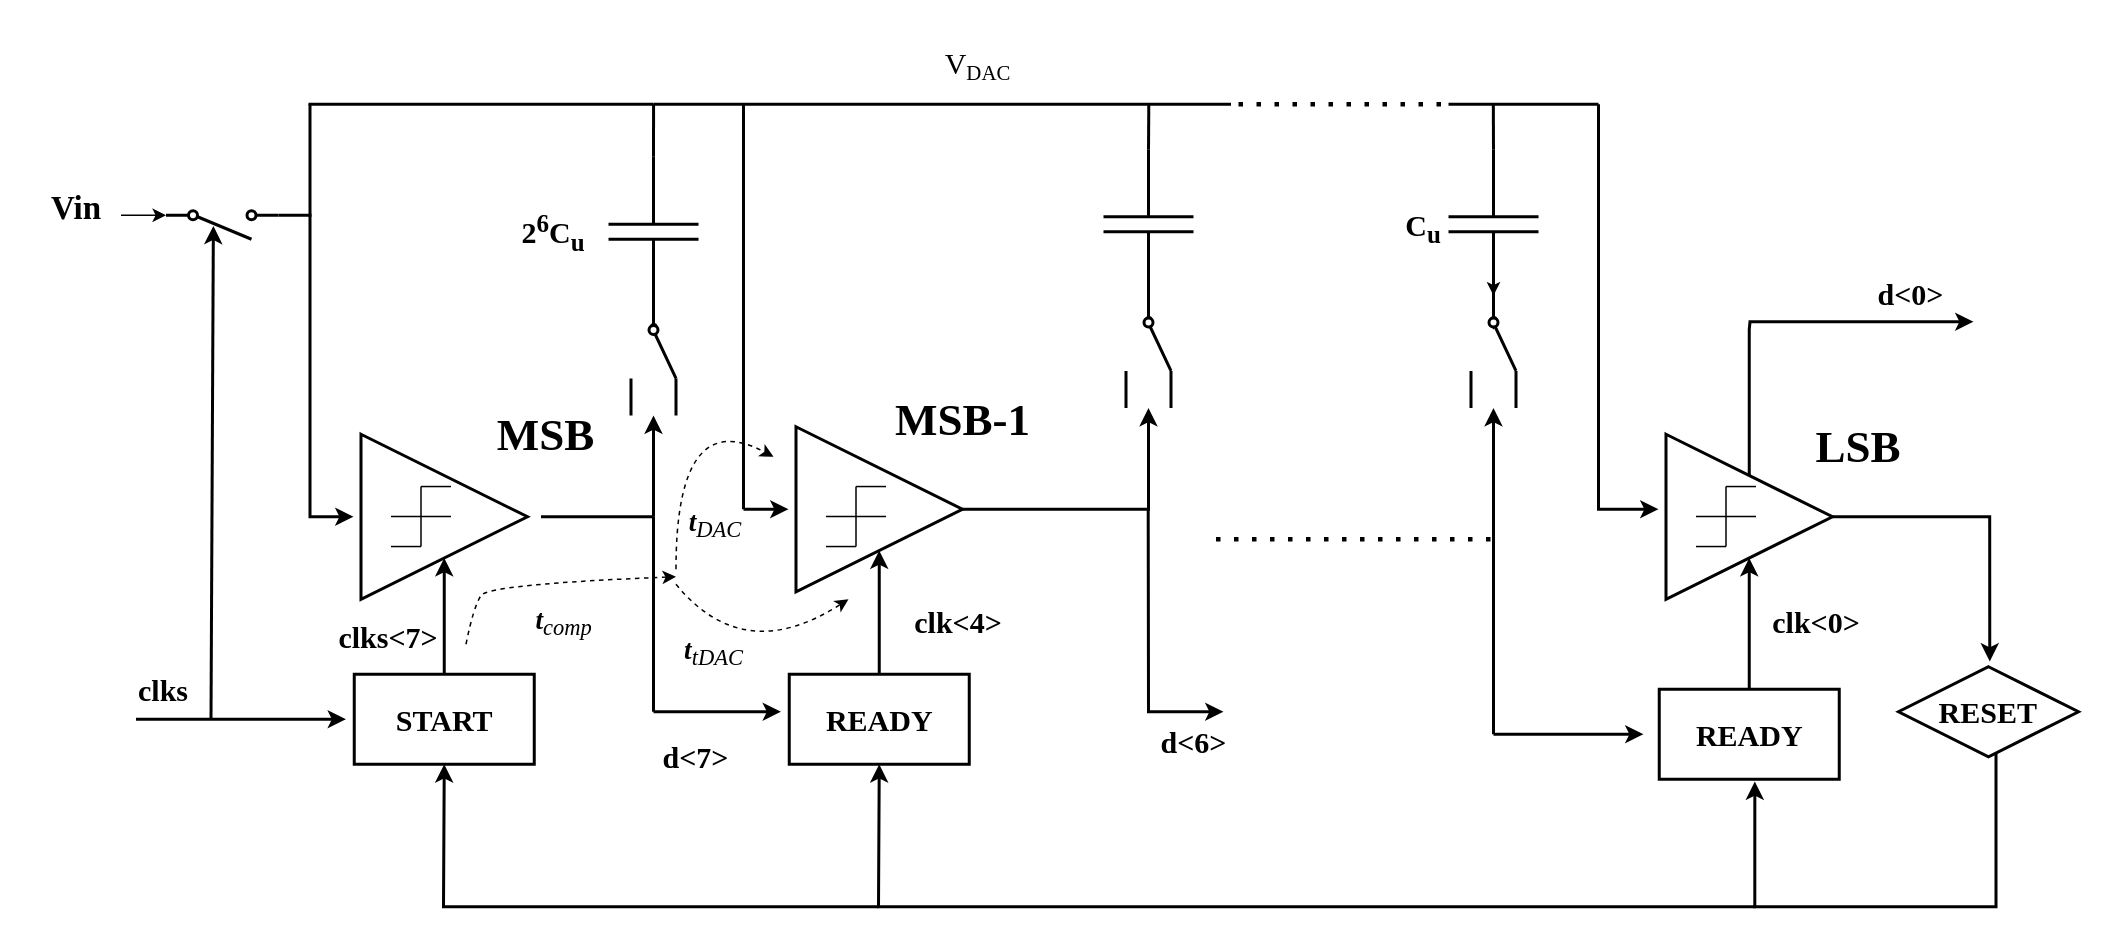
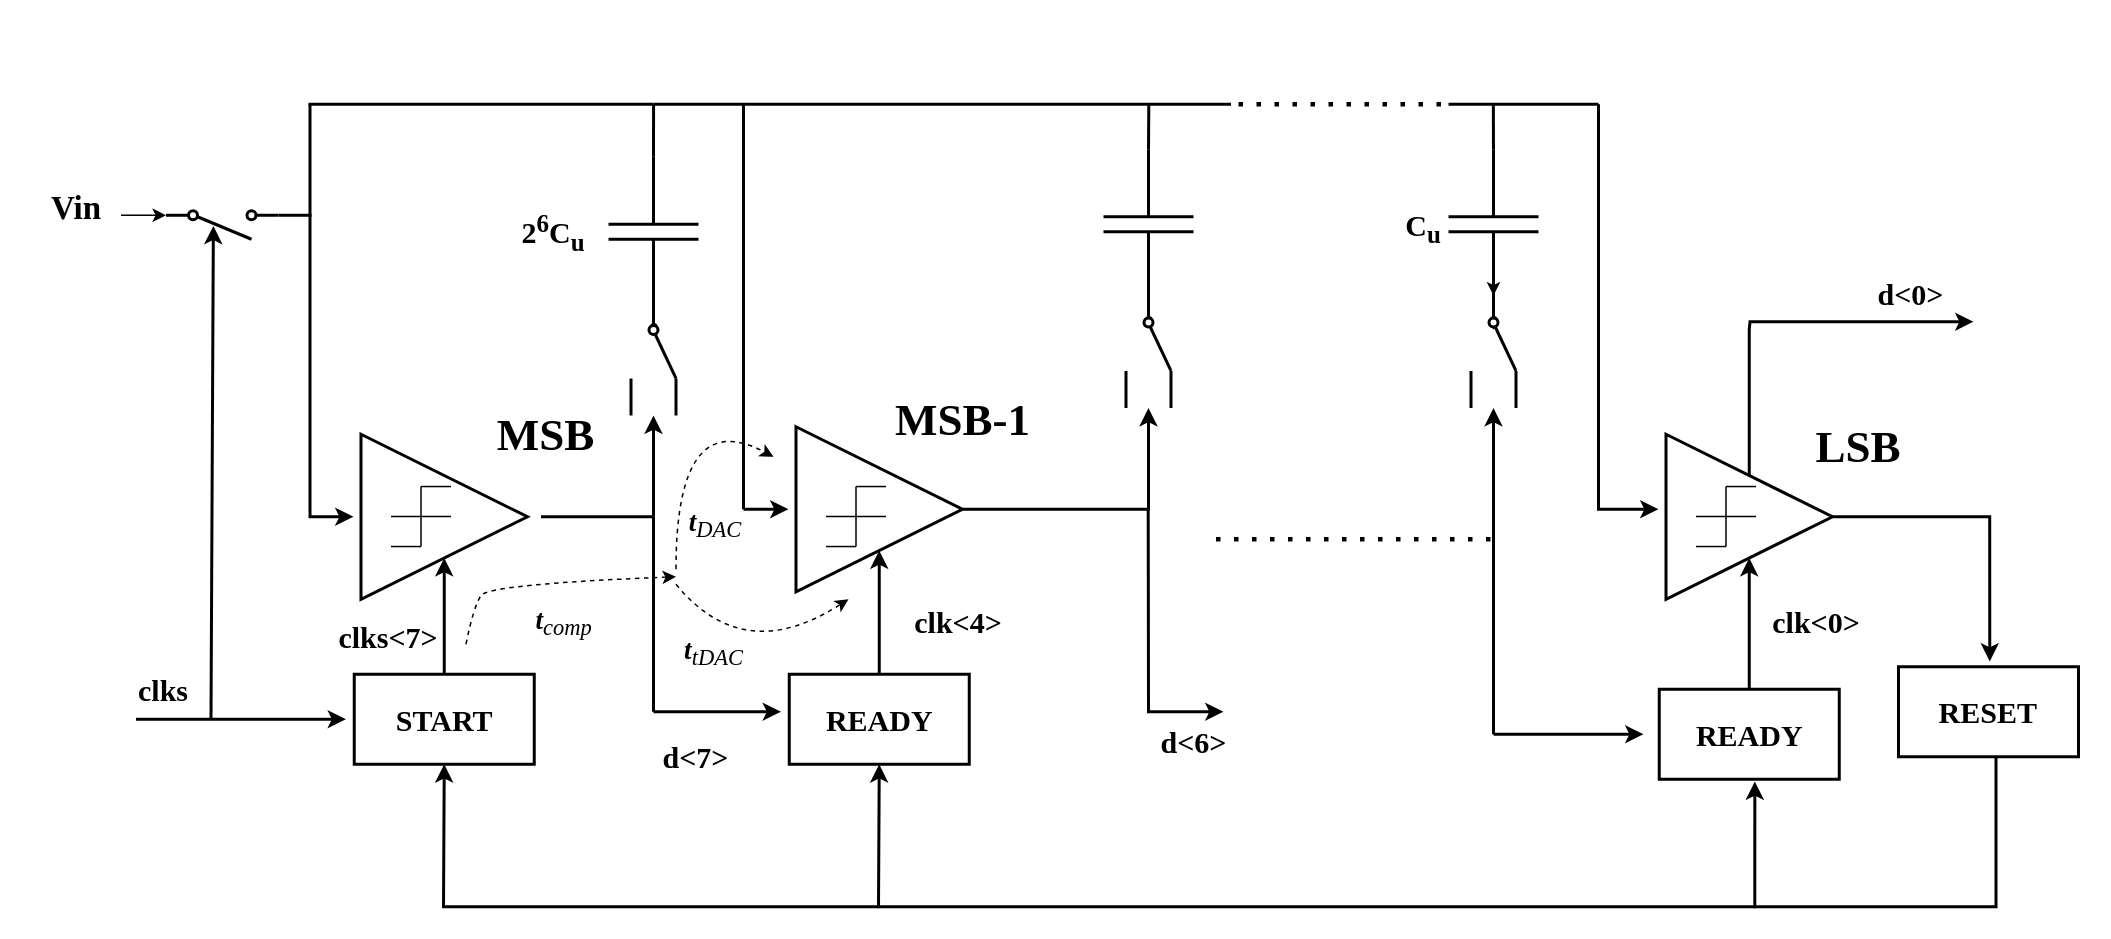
node "VDAC": removed
node "RESET": shape diamond -> rectangle
